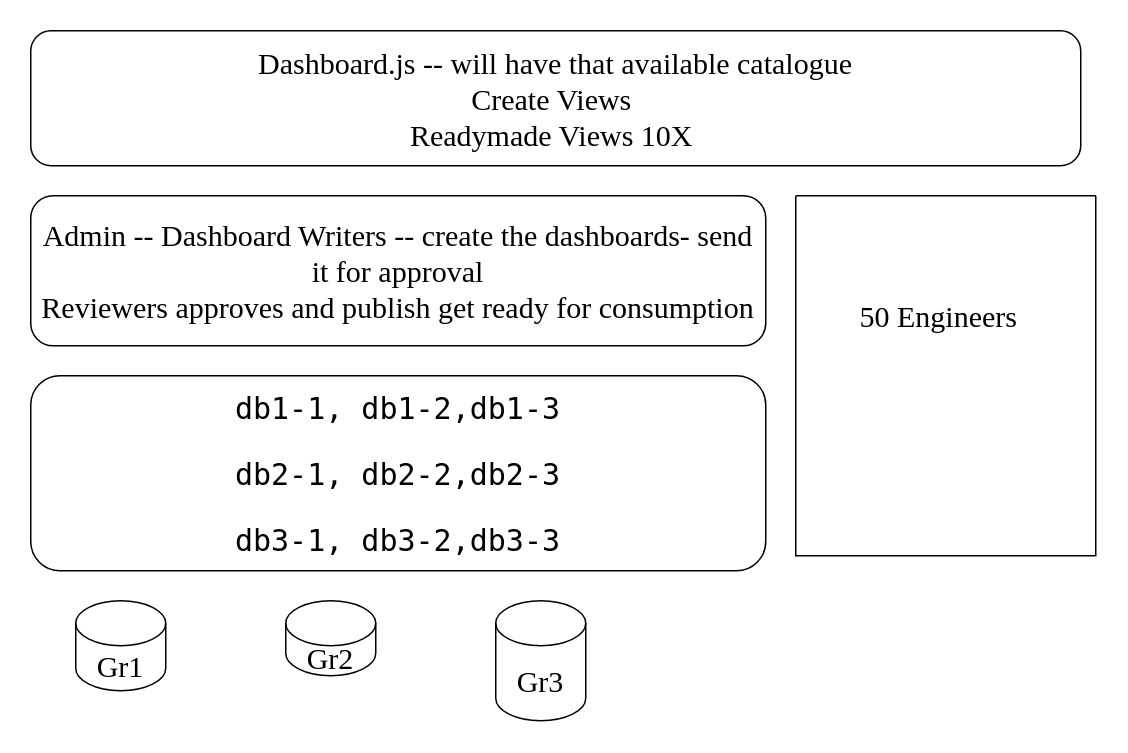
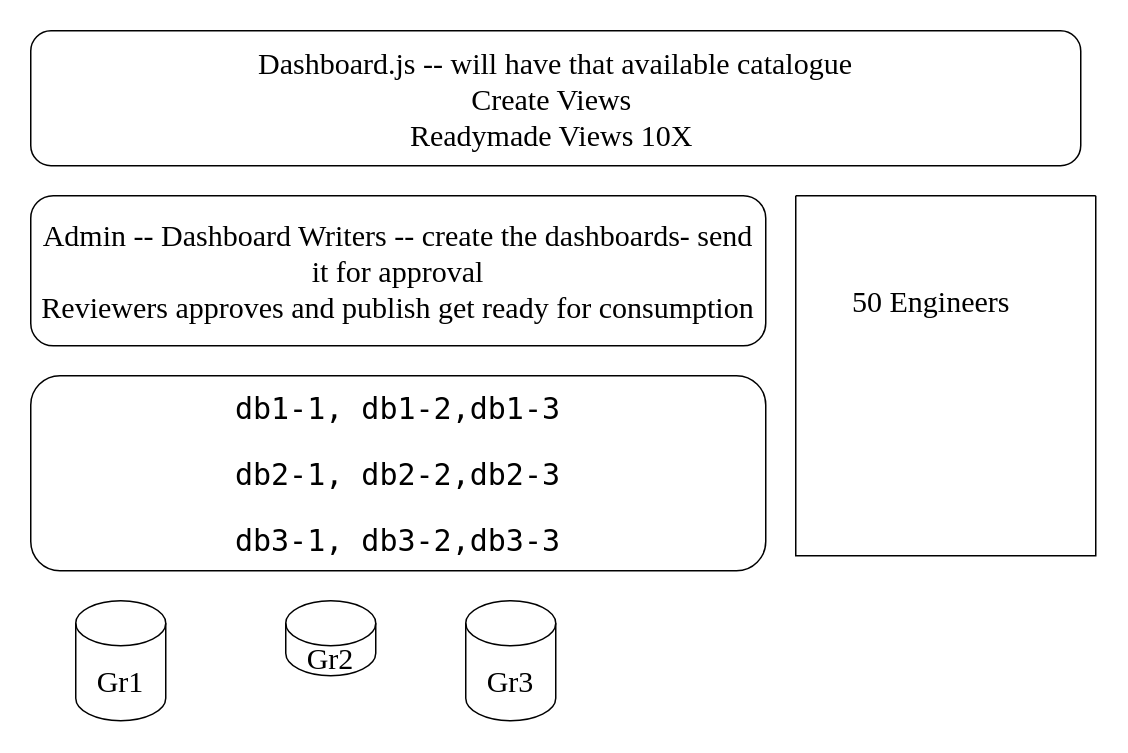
node "50 Engineers": moved (938, 316) -> (931, 301)
node "Gr1": size 90x90 -> 90x120
node "Gr3": moved (541, 661) -> (511, 661)
